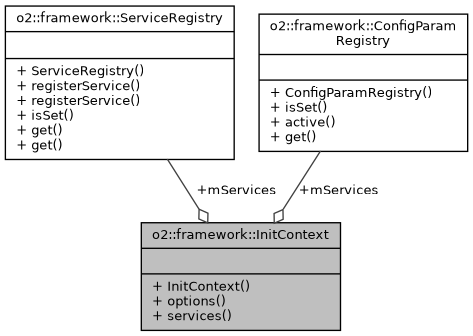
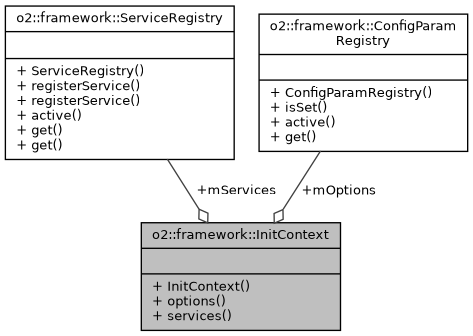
node "o2::framework::ServiceRegistry": text "+ isSet()" -> "+ active()"
edge "o2::framework::ConfigParam" -> "o2::framework::InitContext": label " +mServices" -> " +mOptions"
